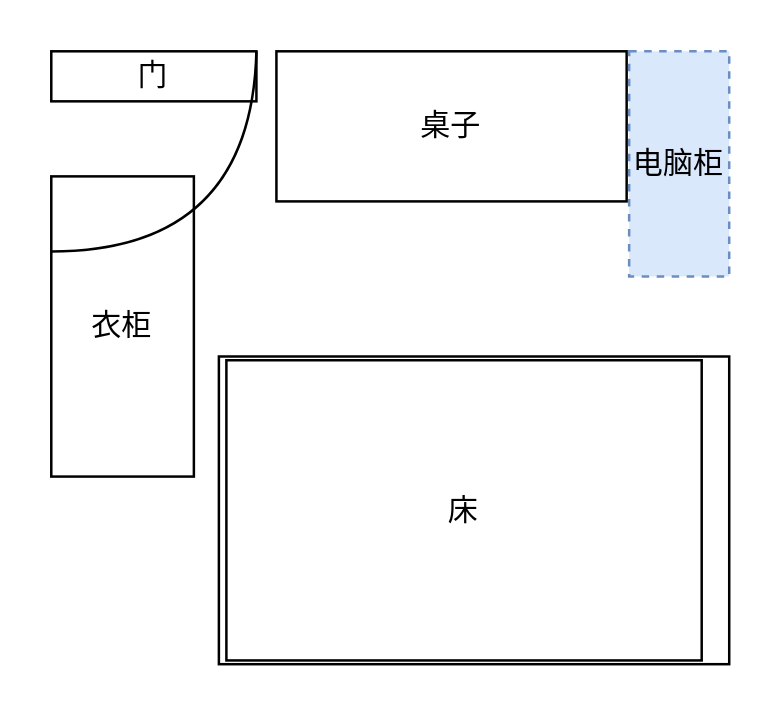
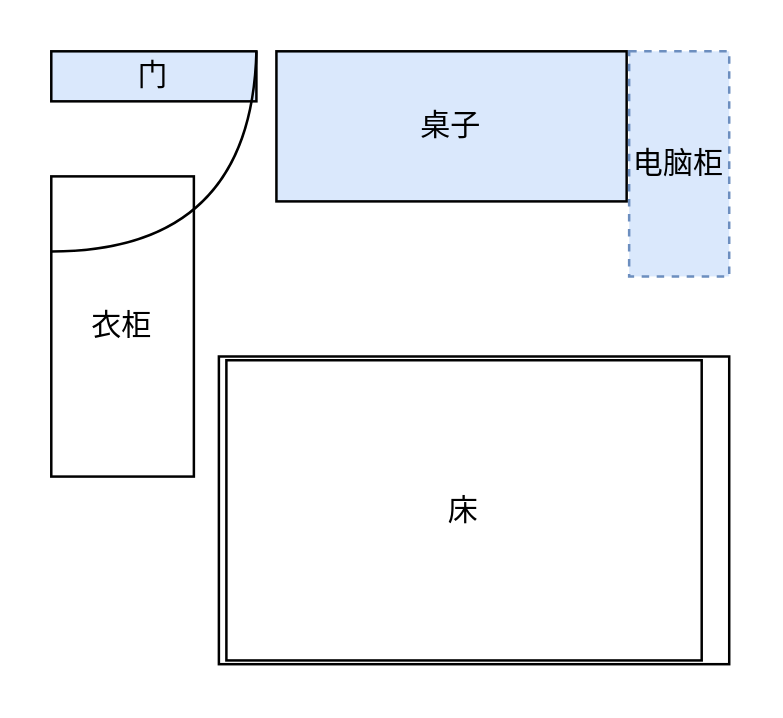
node "门": fillcolor #ffffff -> #dae8fc
node "桌子": fillcolor #ffffff -> #dae8fc
